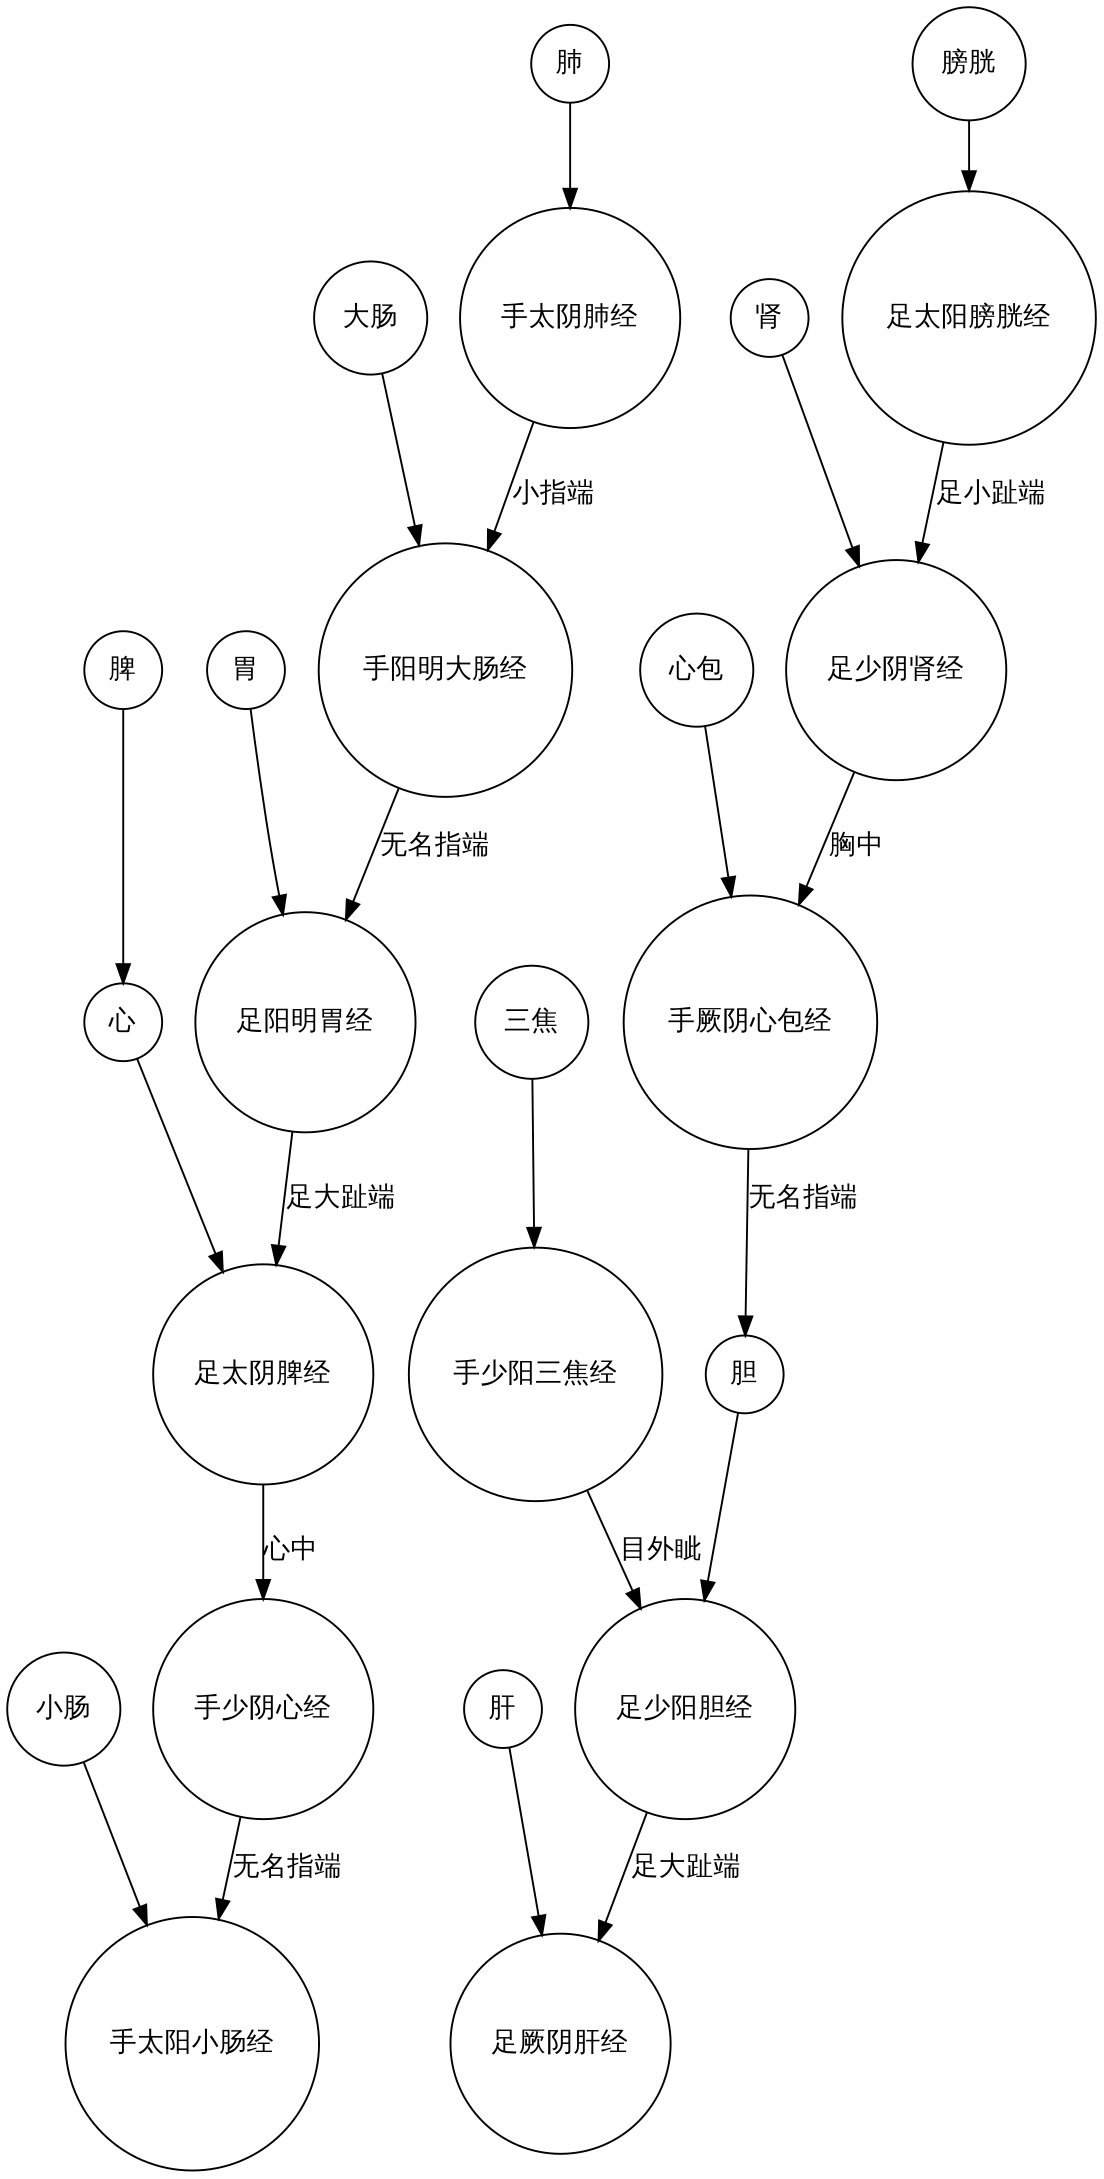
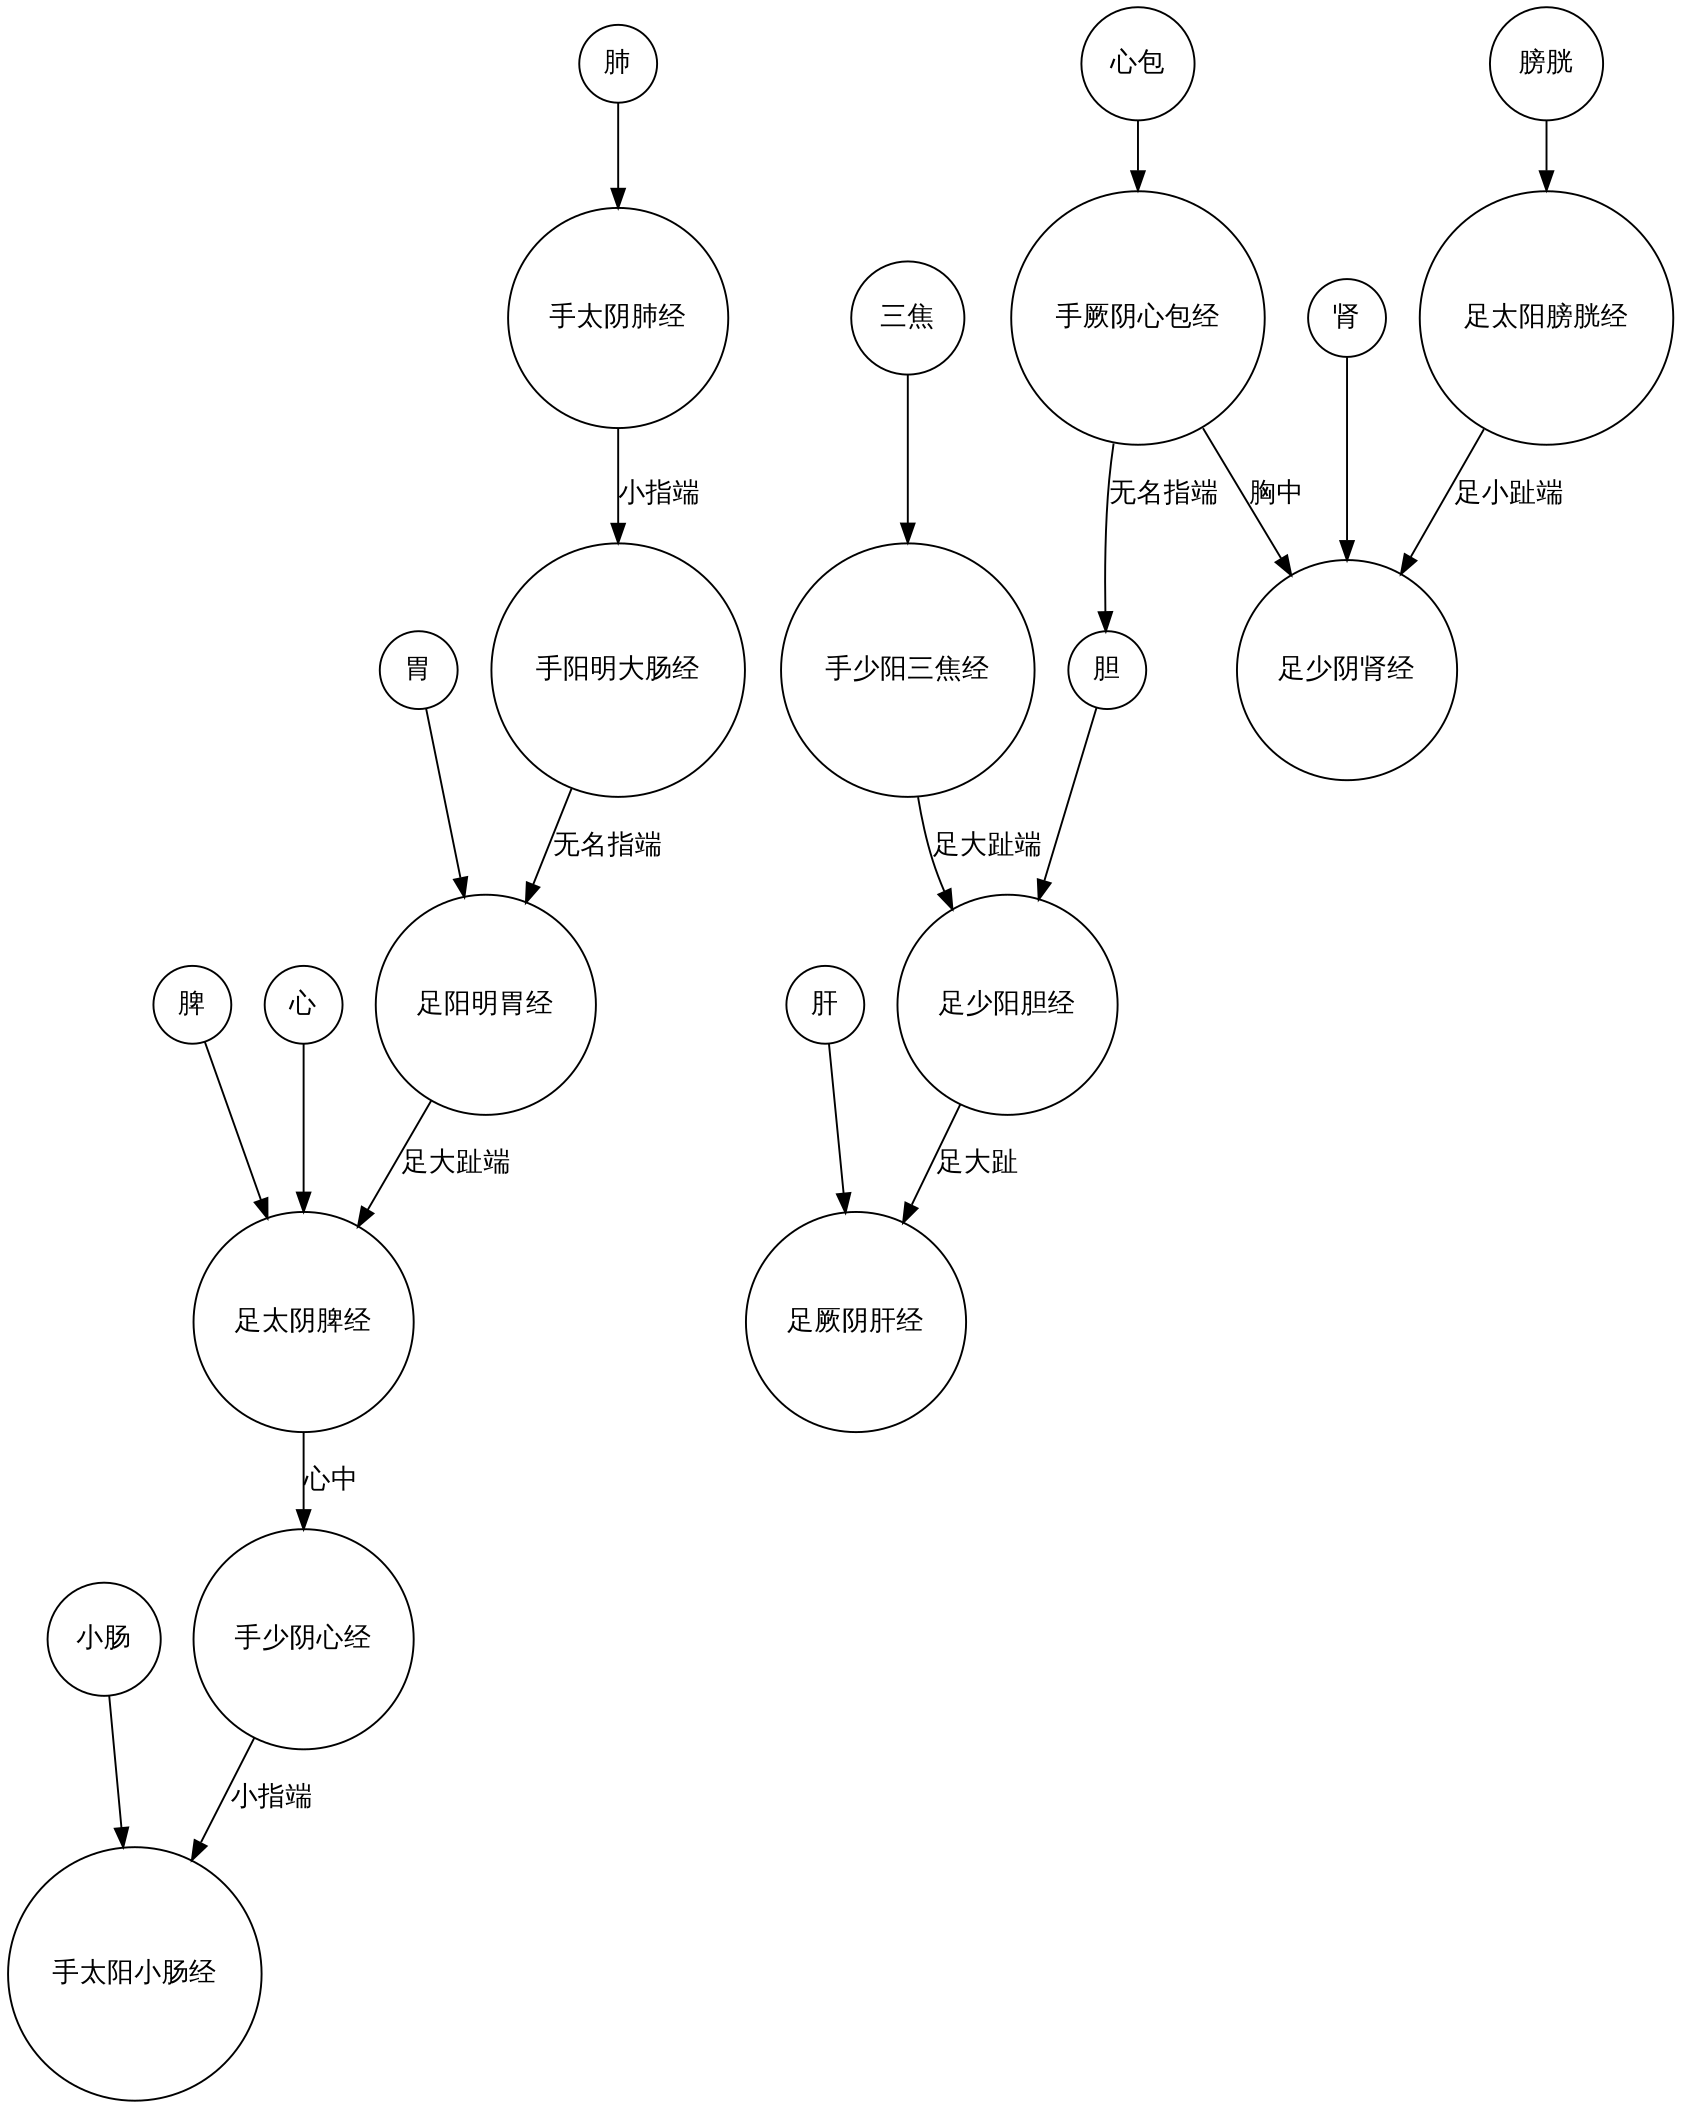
node "大肠": removed
edge "足少阴肾经" -> "手厥阴心包经": reversed
edge "脾" -> "心": now "脾" -> "足太阴脾经"
edge "手少阳三焦经" -> "足少阳胆经": label "目外眦" -> "足大趾端"
edge "手少阴心经" -> "手太阳小肠经": label "无名指端" -> "小指端"
edge "足少阳胆经" -> "足厥阴肝经": label "足大趾端" -> "足大趾"
